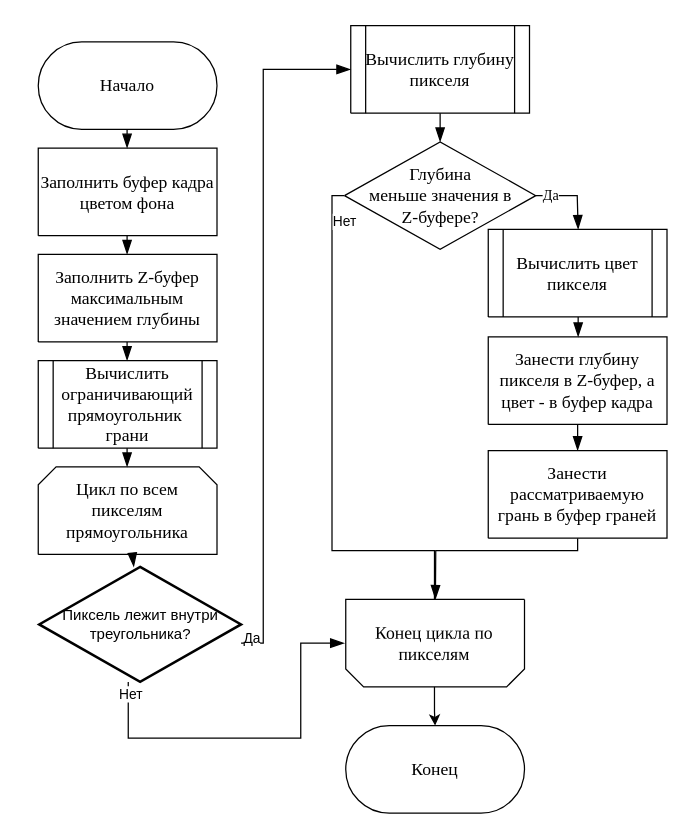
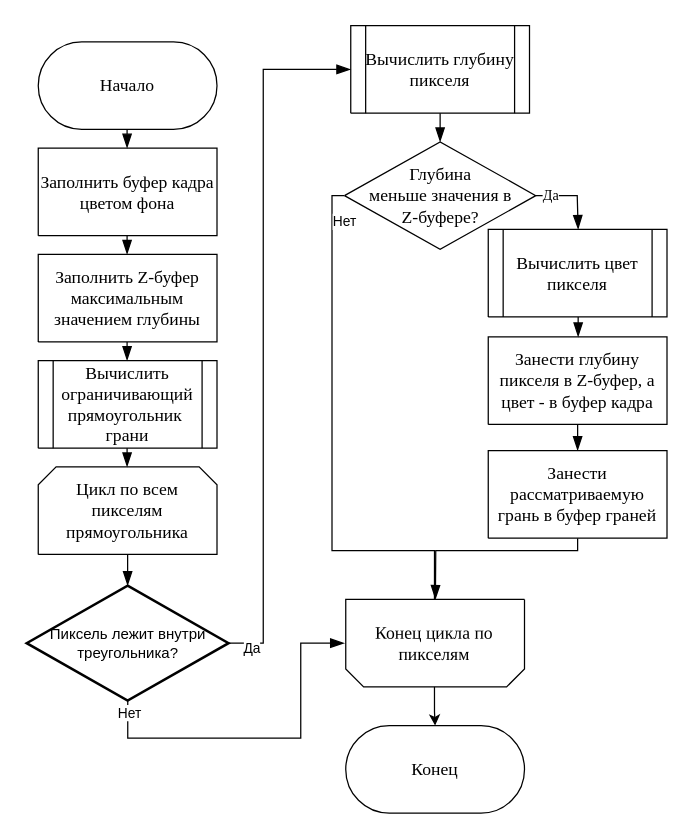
node "Пиксель лежит внутри треугольника?": moved (140, 624) -> (128, 643)
